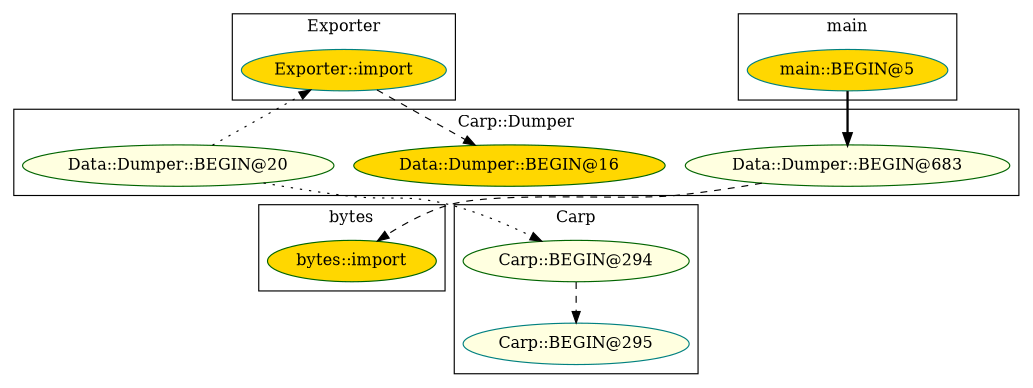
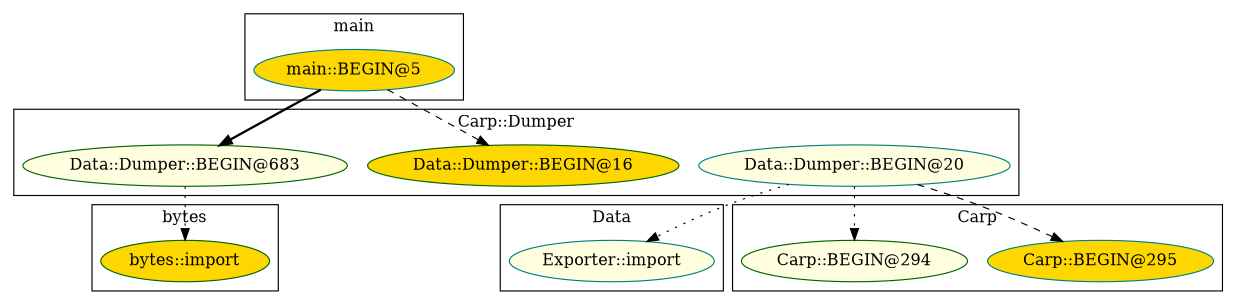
cluster "Exporter": label "Exporter" -> "Data"
node "Exporter::import": fillcolor gold -> lightyellow
edge "Exporter::import" -> "Data::Dumper::BEGIN@16": now "main::BEGIN@5" -> "Data::Dumper::BEGIN@16"
node "Data::Dumper::BEGIN@20": color darkgreen -> teal
edge "Data::Dumper::BEGIN@683" -> "bytes::import": style dashed -> dotted
edge "Carp::BEGIN@294" -> "Carp::BEGIN@295": now "Data::Dumper::BEGIN@20" -> "Carp::BEGIN@295"
node "Carp::BEGIN@295": fillcolor lightyellow -> gold
